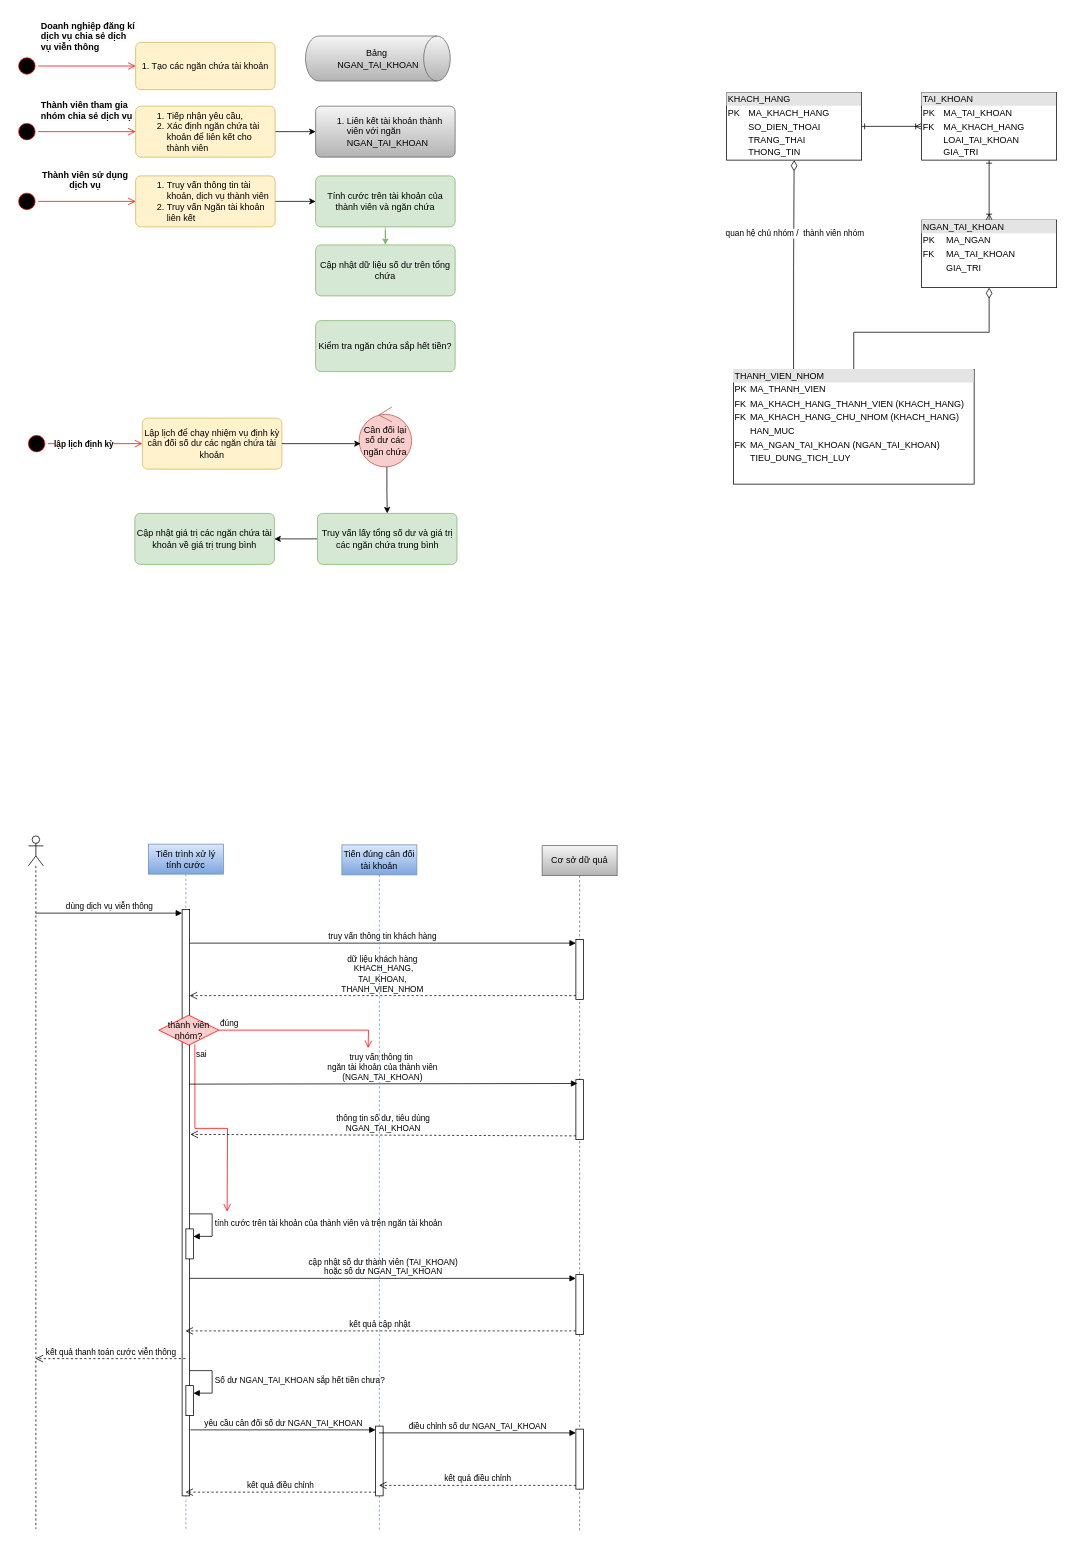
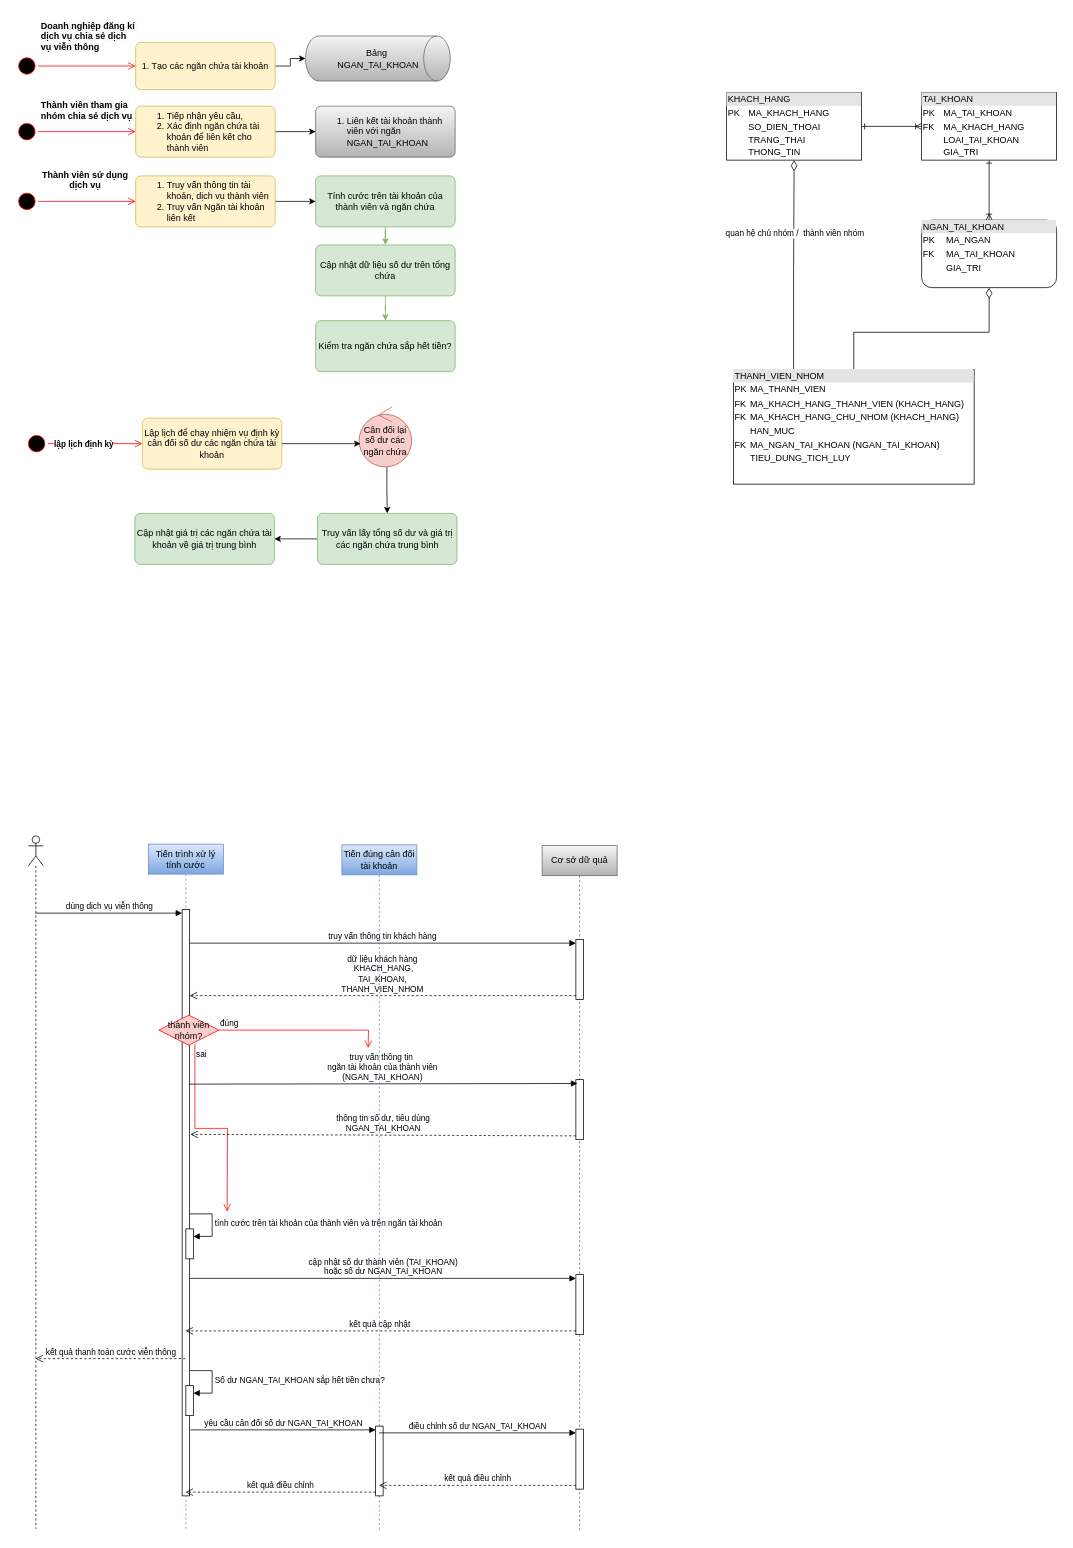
edge "1. Tạo các ngăn chứa tài khoản" -> "Bảng NGAN_TAI_KHOAN": added
node "NGAN_TAI_KHOAN PK MA_NGAN FK MA_TAI_KHOAN GIA_TRI": shape rectangle -> rounded rectangle
edge "Cập nhật dữ liệu số dư trên tổng chứa" -> "Kiểm tra ngăn chứa sắp hết tiền?": added
